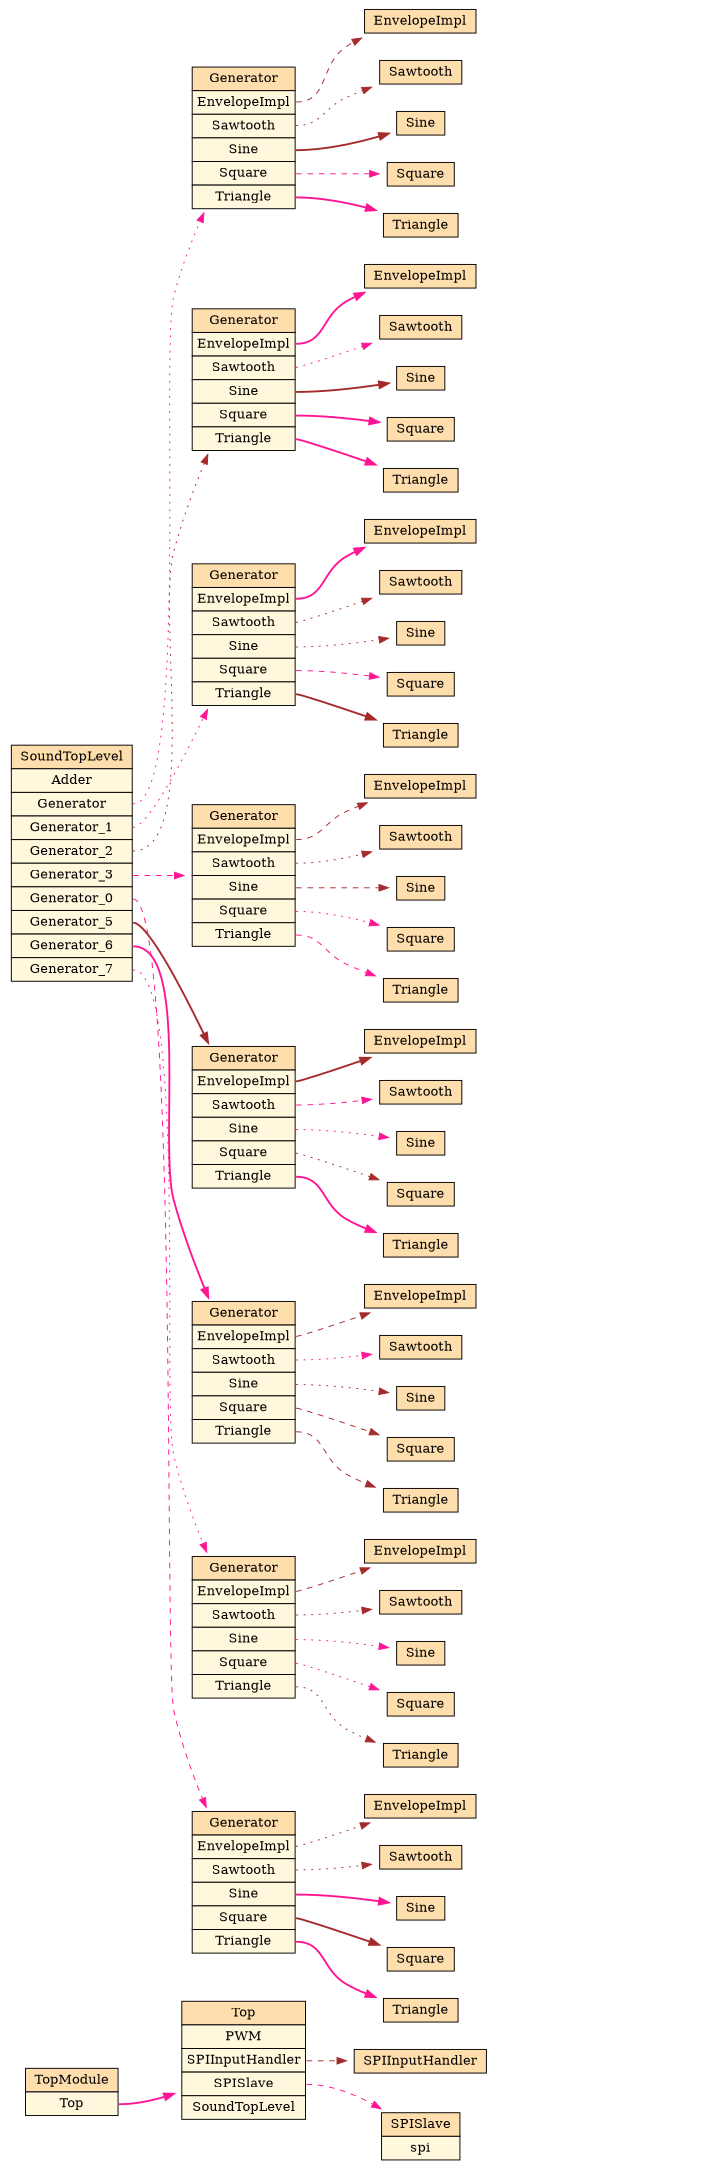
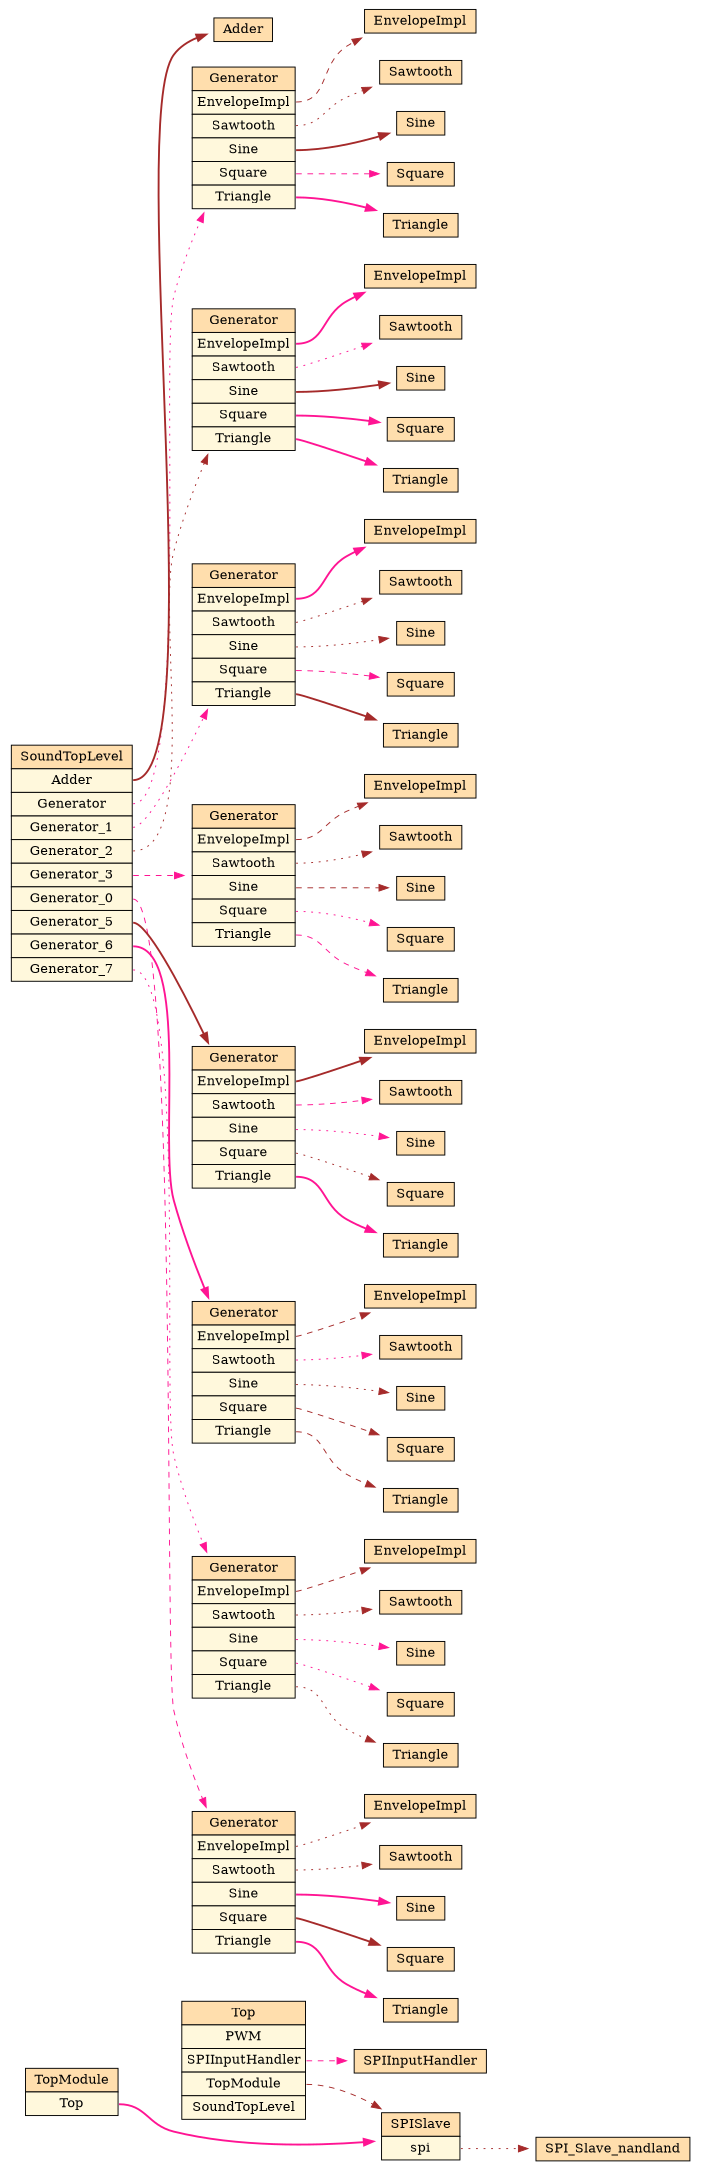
node "Adder": added
edge "Top" -> "SPIInputHandler": color brown -> deeppink
node "Top": text "SPISlave" -> "TopModule"
edge "Top" -> "SPISlave": color deeppink -> brown
edge "TopModule" -> "Top": now "TopModule" -> "SPISlave"
node "SPI_Slave_nandland": added
